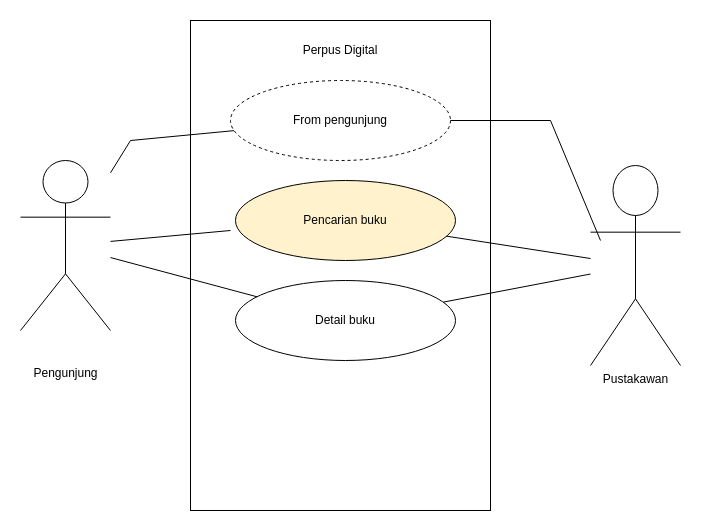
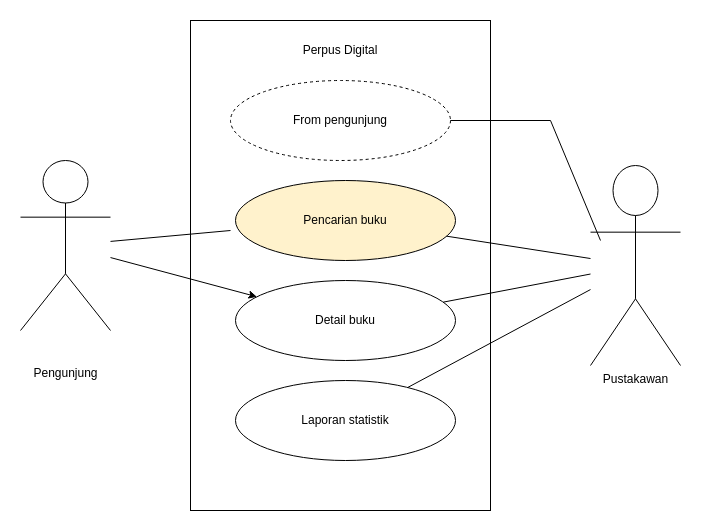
edge "From pengunjung" -- "Pengunjung": removed
edge "Pengunjung" -- "Detail buku": arrowhead none -> classic
edge "Pustakawan" -- "Laporan statistik": added
node "Laporan statistik": added
